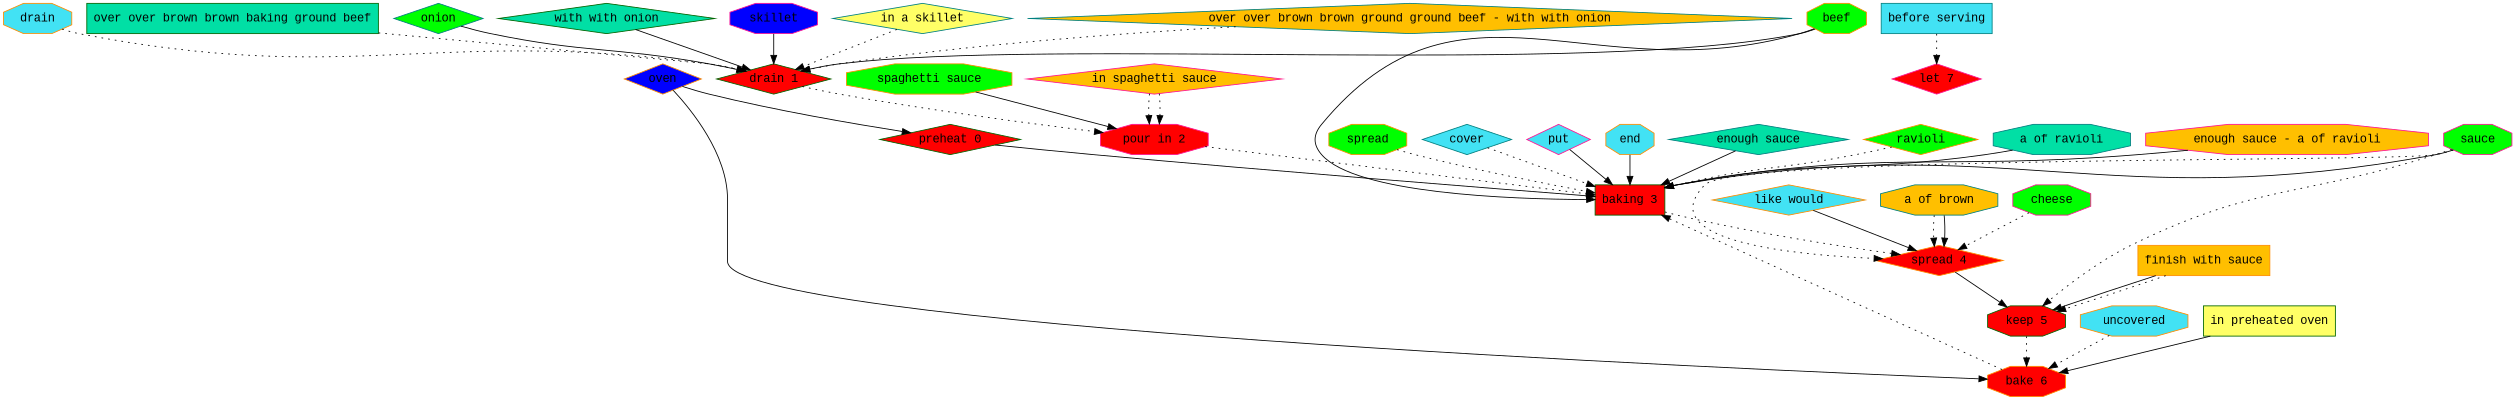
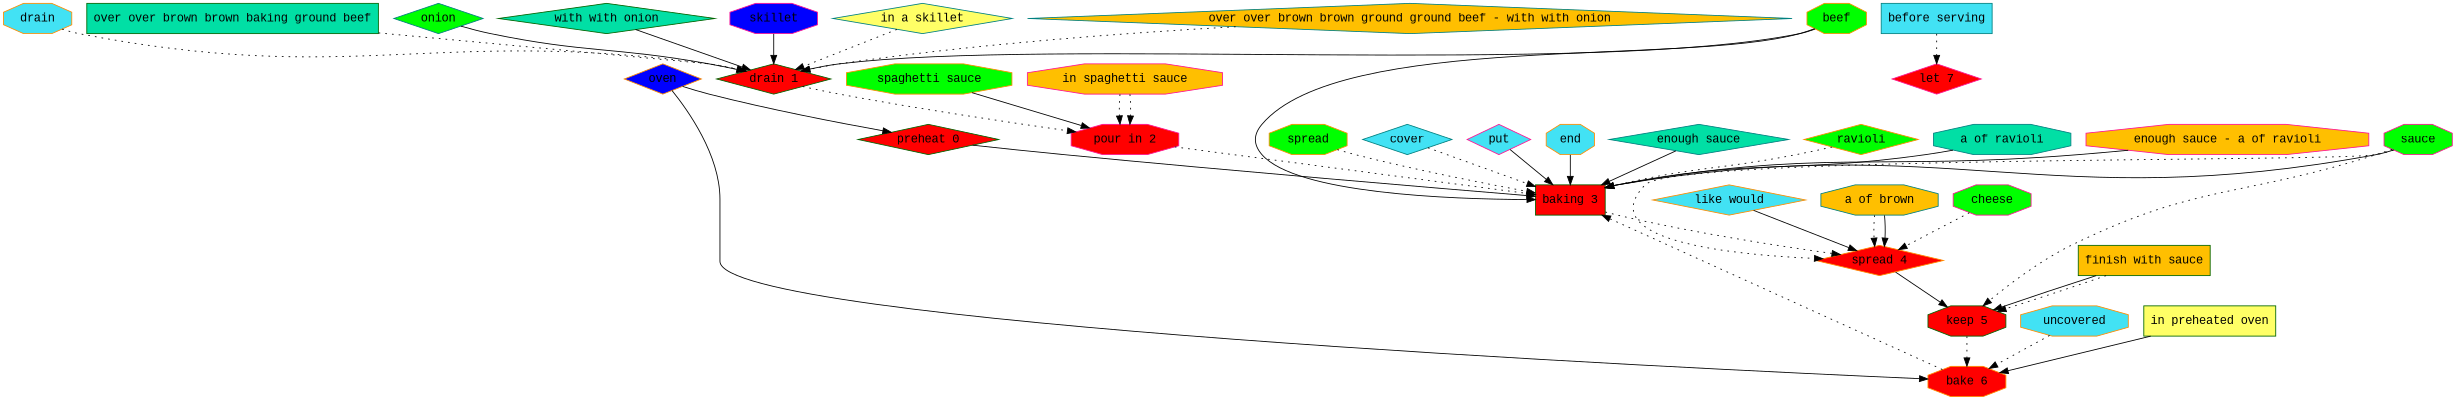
node "in spaghetti sauce": shape diamond -> octagon
node "finish with sauce": color darkorange -> darkgreen
